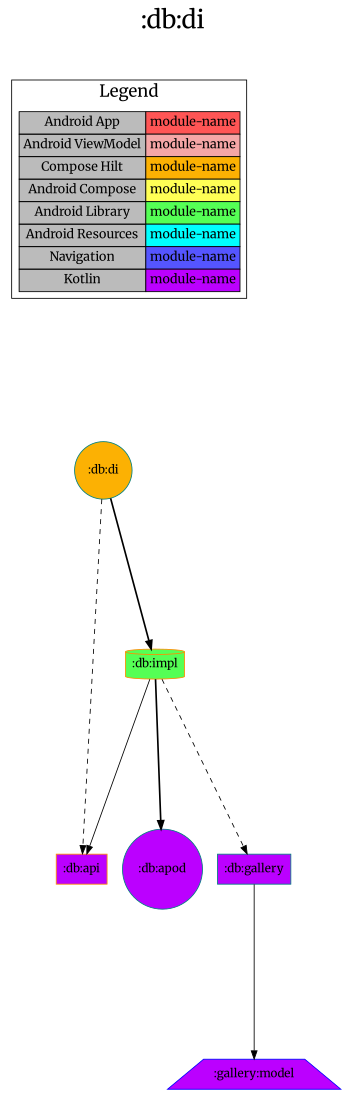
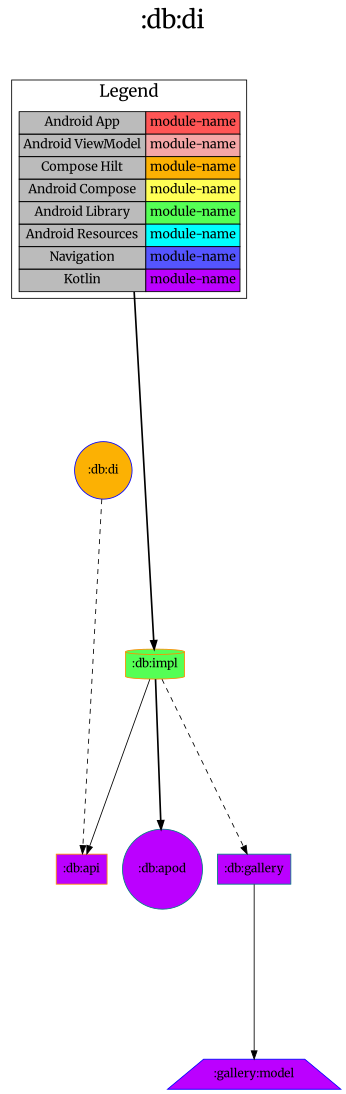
node ":db:di": color teal -> blue
edge ":db:di" -> ":db:impl": now "Android App" -> ":db:impl"
